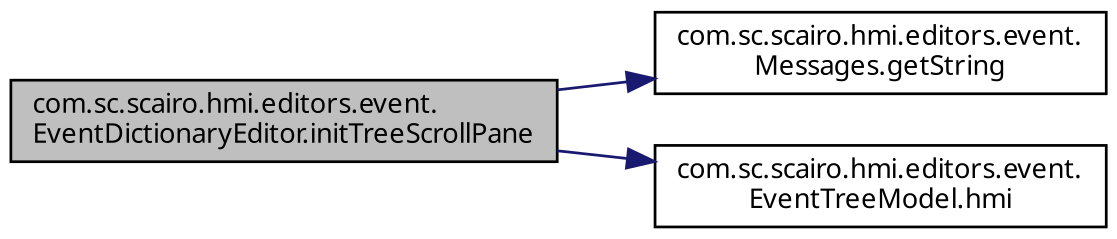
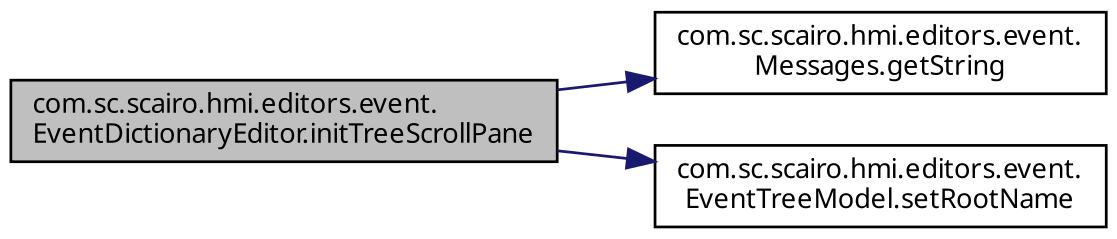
node "com.sc.scairo.hmi.editors.event. EventTreeModel.hmi": label "com.sc.scairo.hmi.editors.event. EventTreeModel.hmi" -> "com.sc.scairo.hmi.editors.event. EventTreeModel.setRootName"
